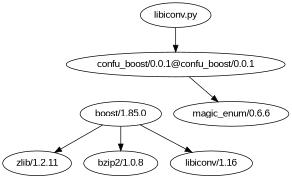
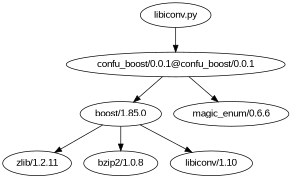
edge "confu_boost/0.0.1@confu_boost/0.0.1" -> "boost/1.85.0": added
node "libiconv/1.16": label "libiconv/1.16" -> "libiconv/1.10"
